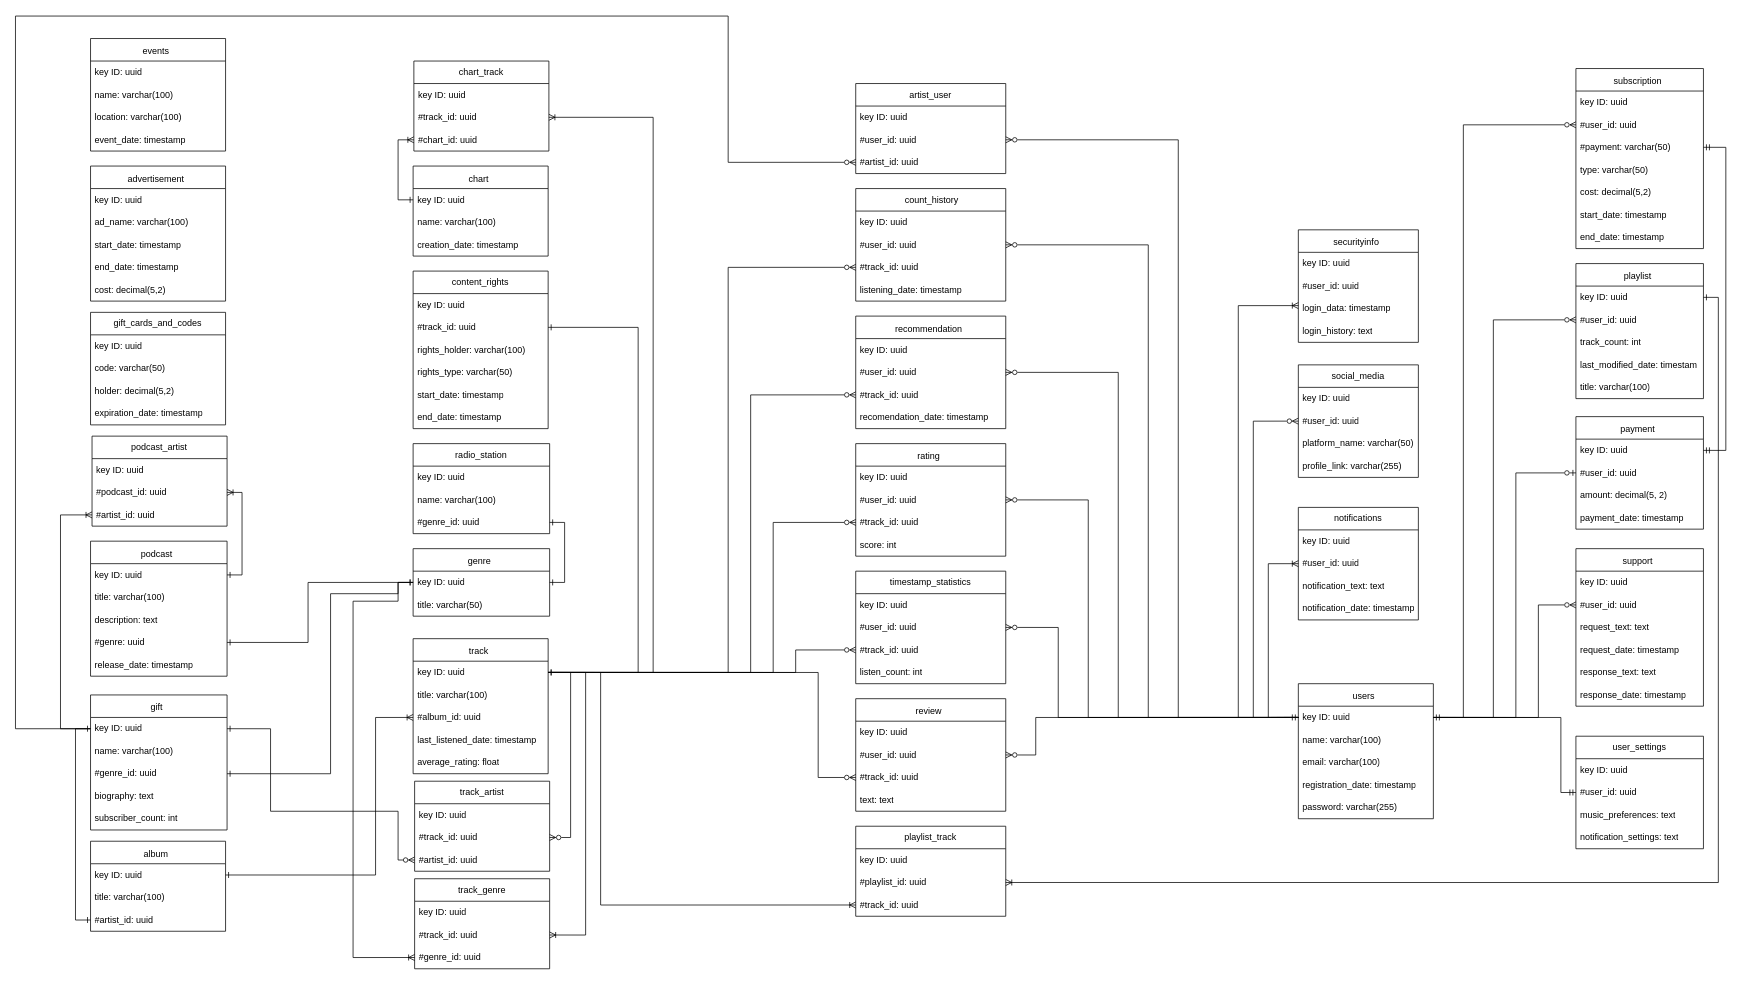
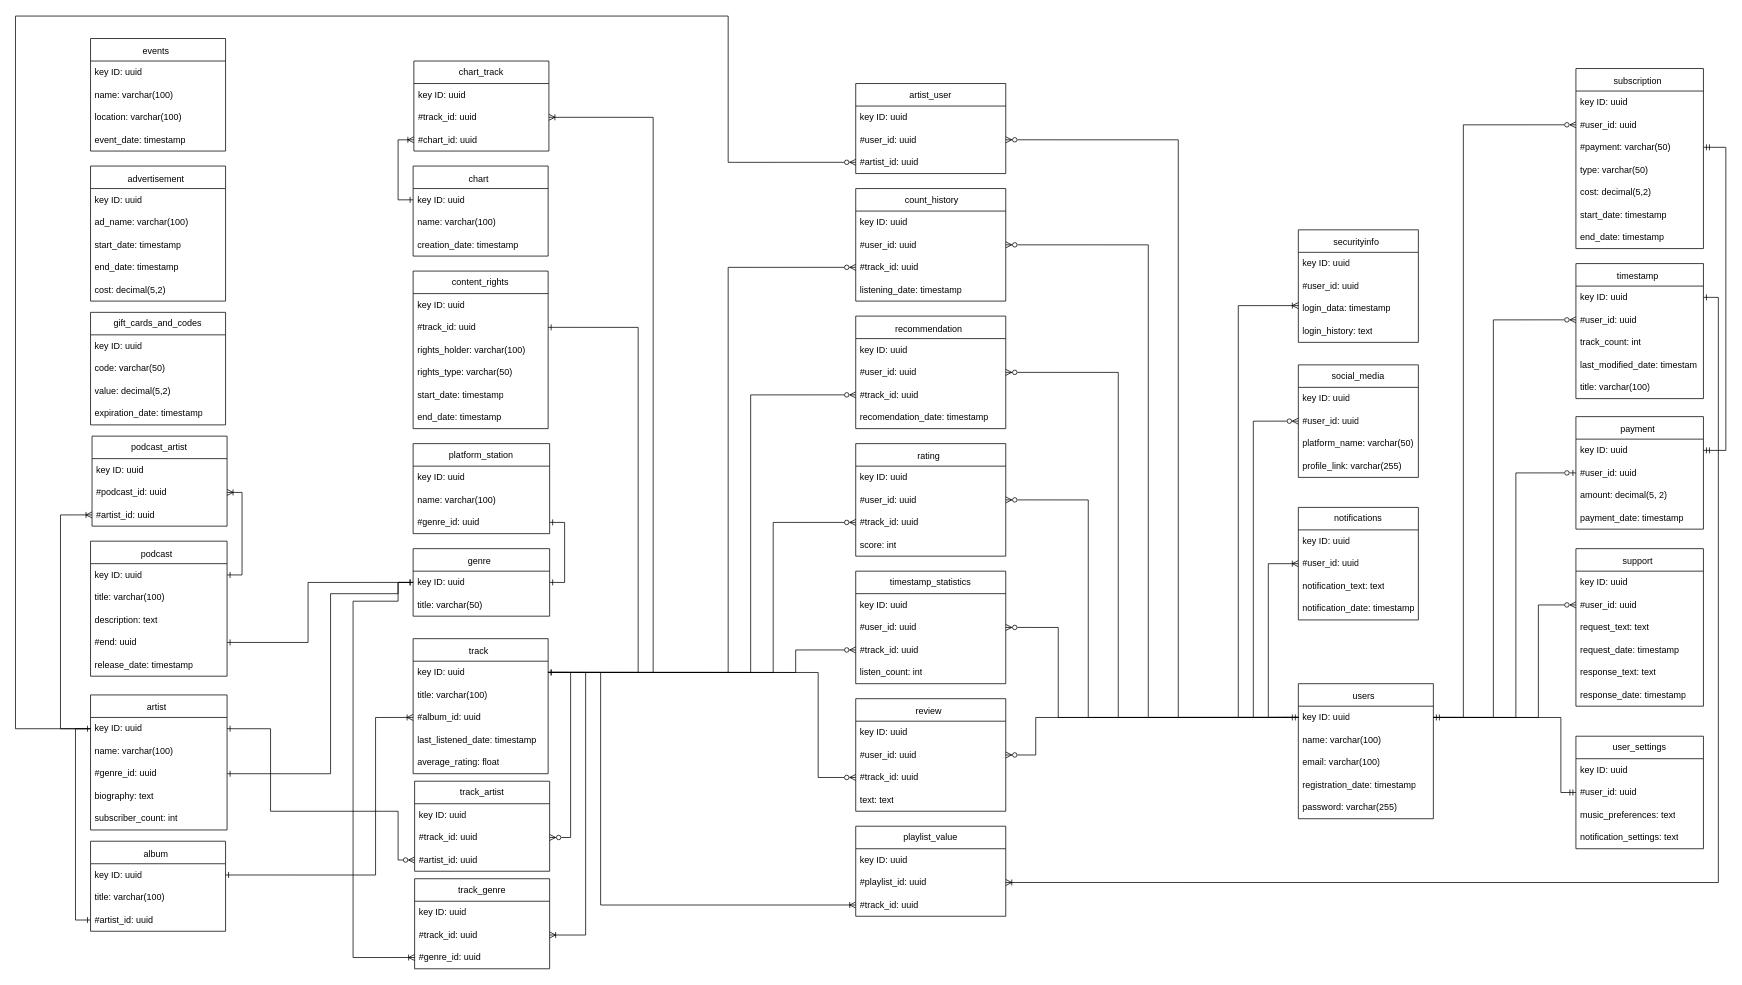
node "playlist": label "playlist" -> "timestamp"
node "holder: decimal(5,2)": label "holder: decimal(5,2)" -> "value: decimal(5,2)"
node "radio_station": label "radio_station" -> "platform_station"
node "#genre: uuid": label "#genre: uuid" -> "#end: uuid"
node "gift": label "gift" -> "artist"
node "playlist_track": label "playlist_track" -> "playlist_value"
